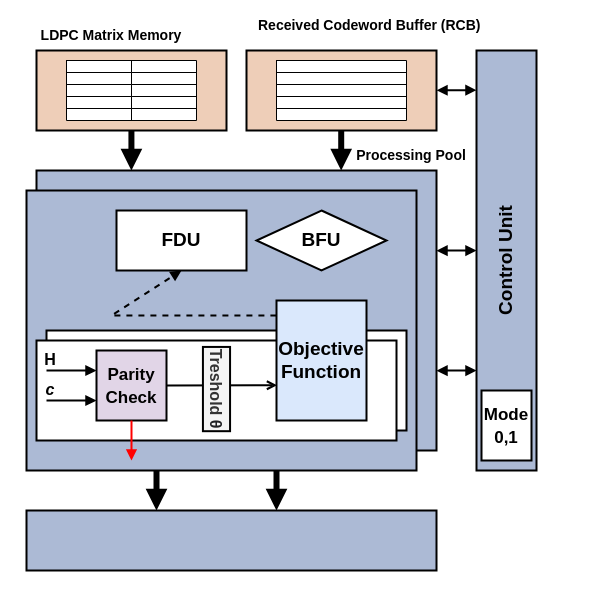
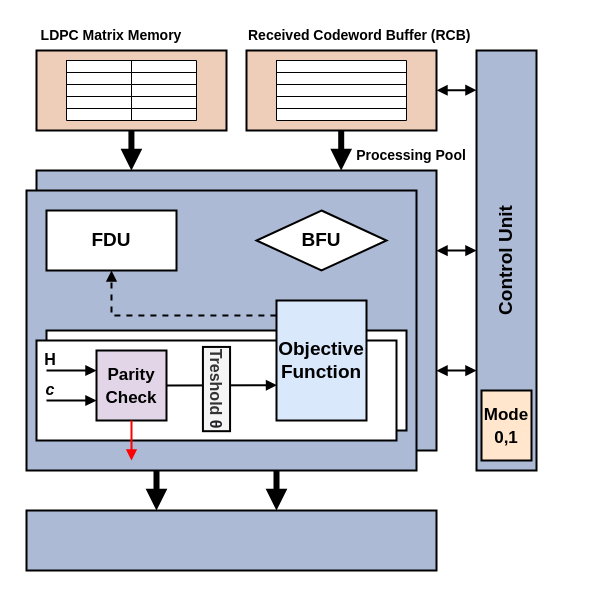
node "Received Codeword Buffer (RCB)": moved (377, 26) -> (367, 36)
node "FDU": moved (182, 241) -> (112, 241)
edge "Parity Check" -> "Objective Function": arrowhead open -> block
node "Mode 0,1": fillcolor #ffffff -> #ffe6cc
